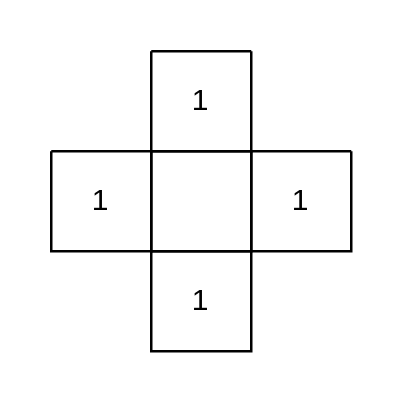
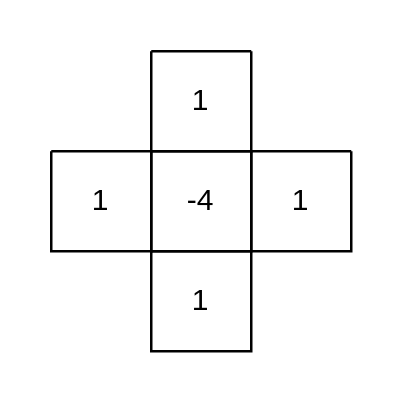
node "-4": added
